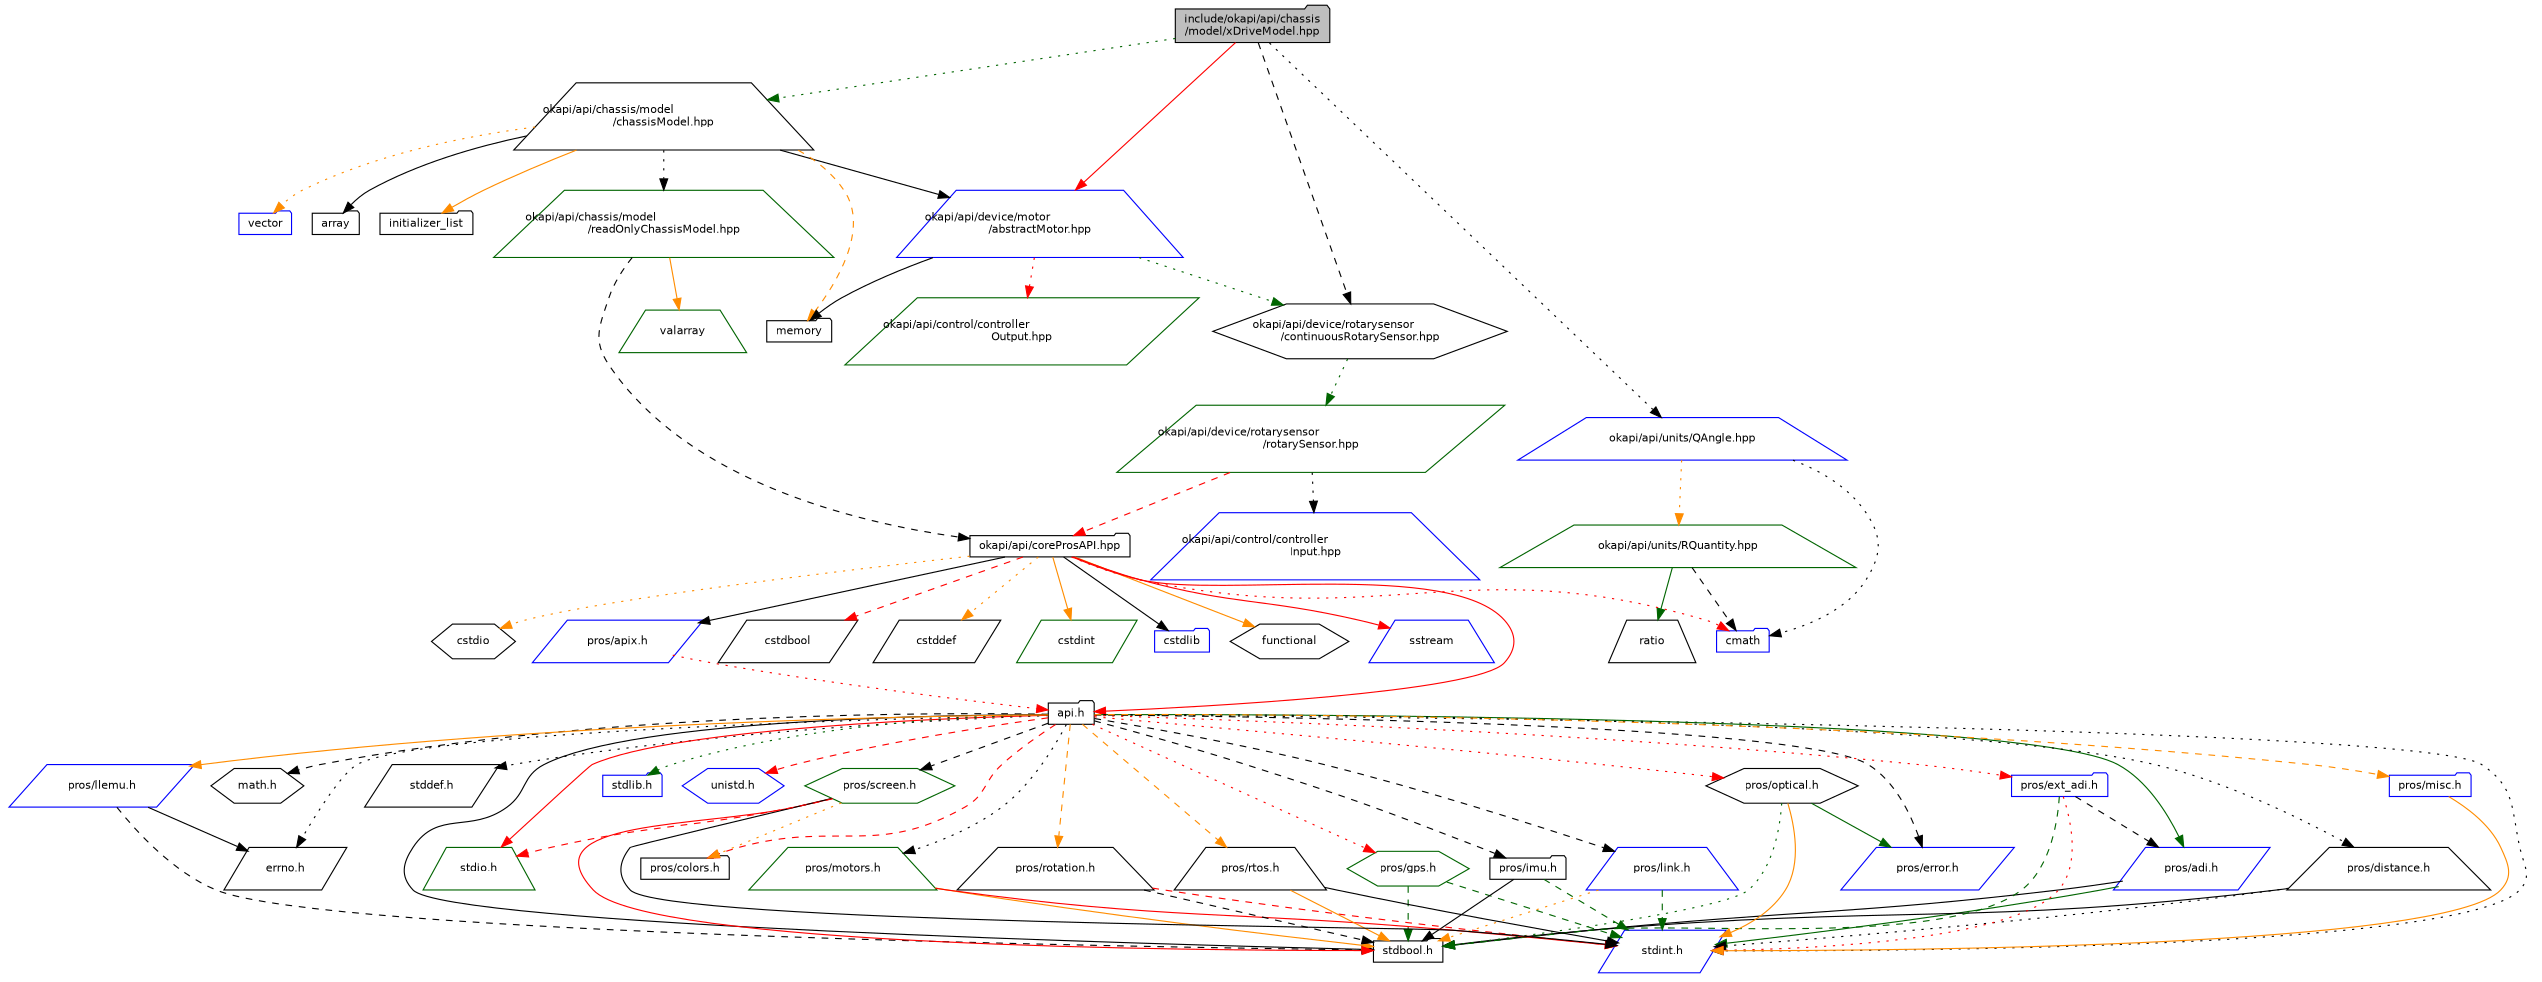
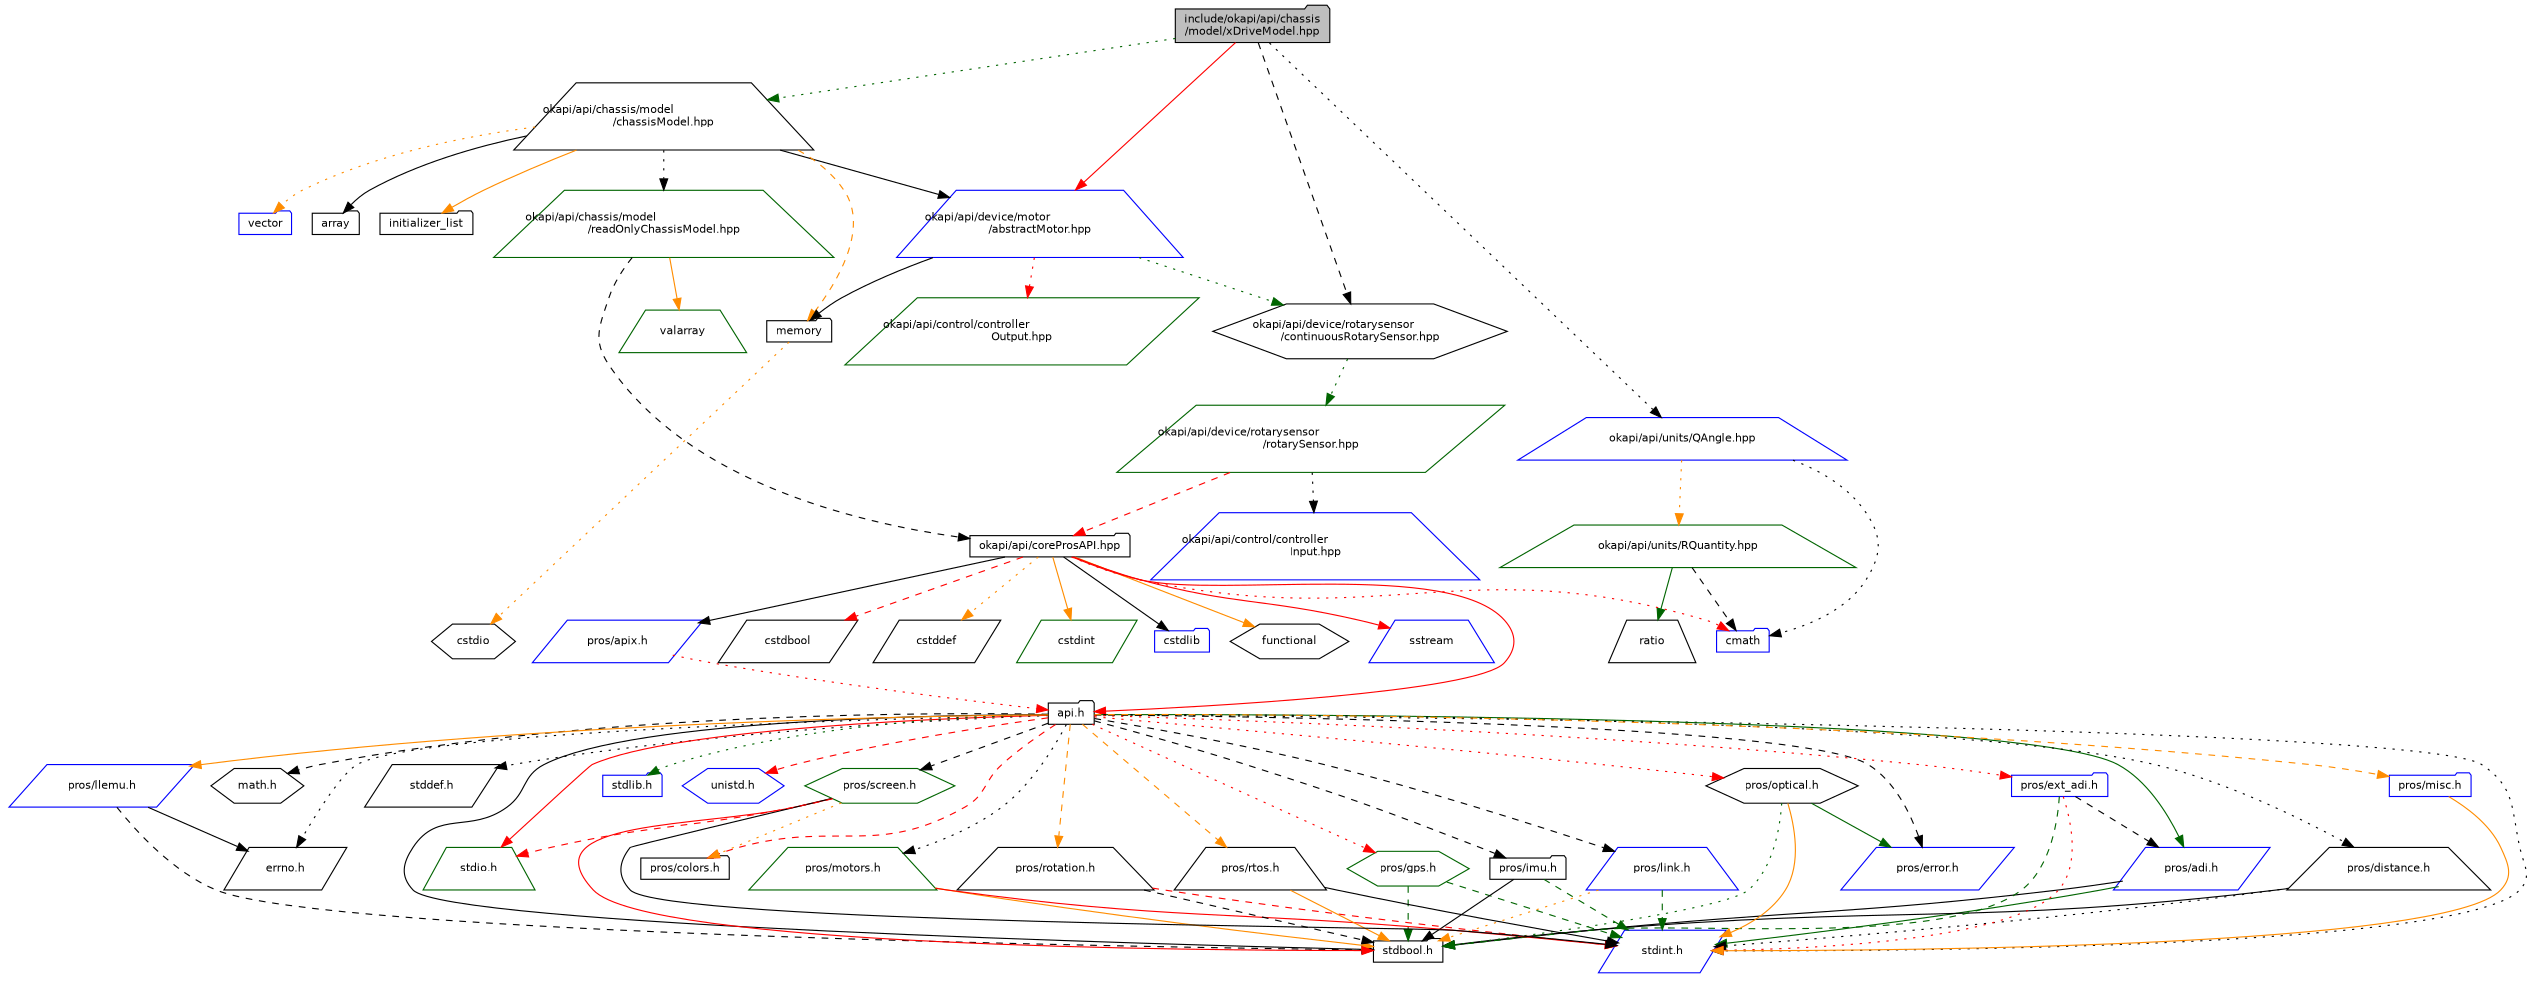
edge "okapi/api/coreProsAPI.hpp" -> "cstdio": now "memory" -> "cstdio"
